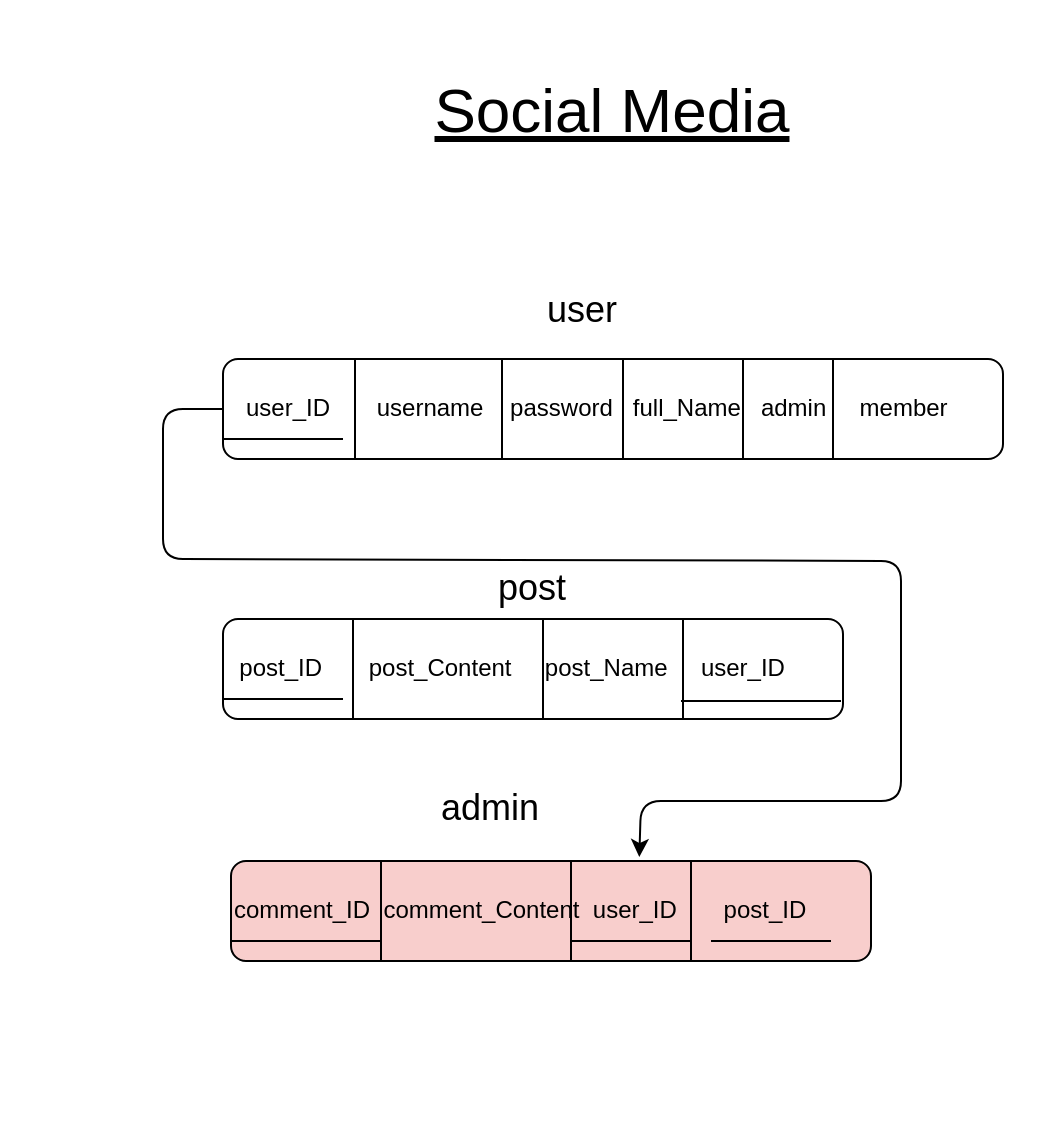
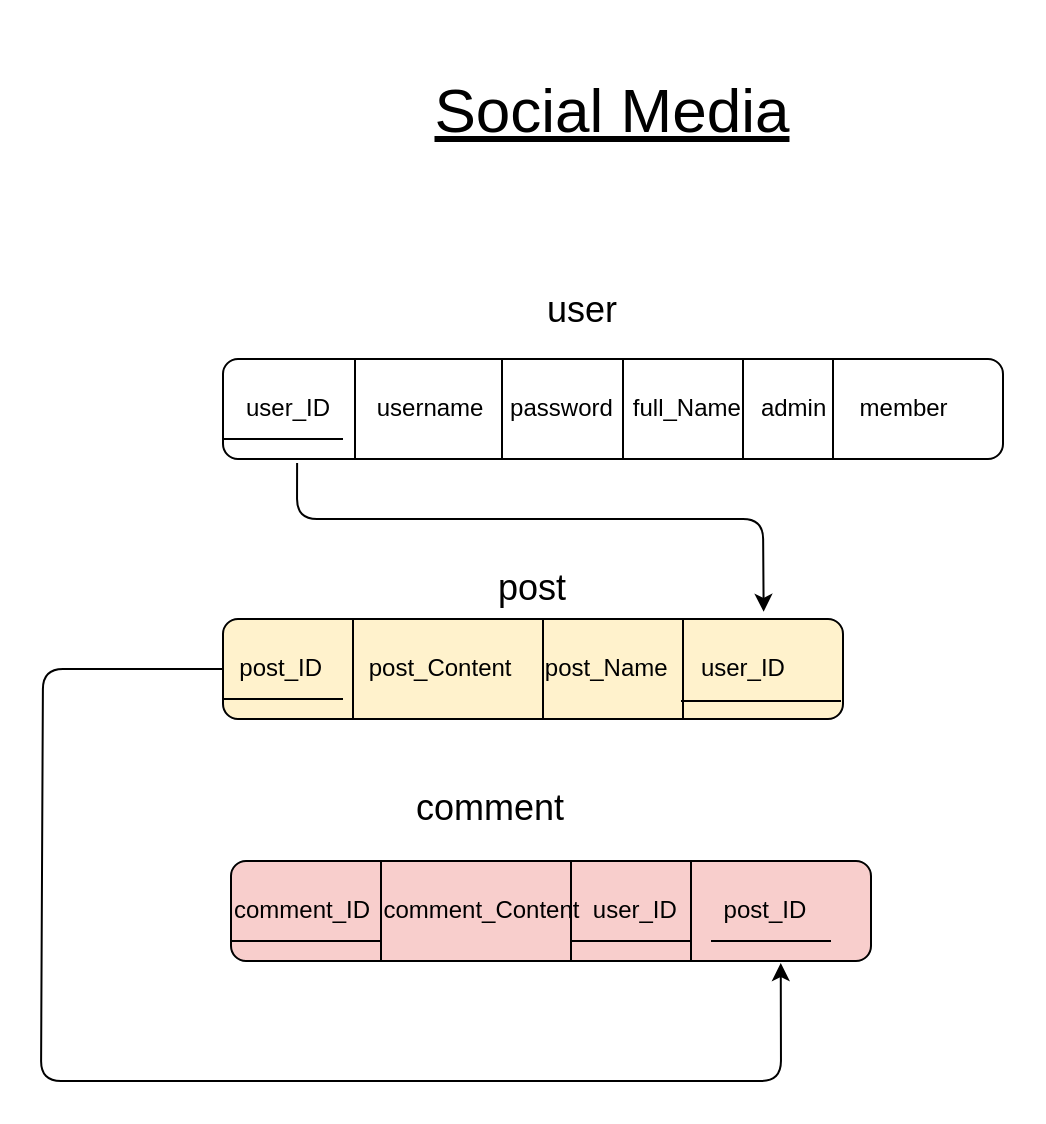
edge "user_ID username password full_Name admin member" -> "post_ID post_Content post_Name user_ID": added
edge "user_ID username password full_Name admin member" -> "comment_ID comment_Content user_ID post_ID": removed
node "post_ID post_Content post_Name user_ID": fillcolor #ffffff -> #fff2cc
node "admin": label "admin" -> "comment"
edge "post_ID post_Content post_Name user_ID" -> "comment_ID comment_Content user_ID post_ID": added
